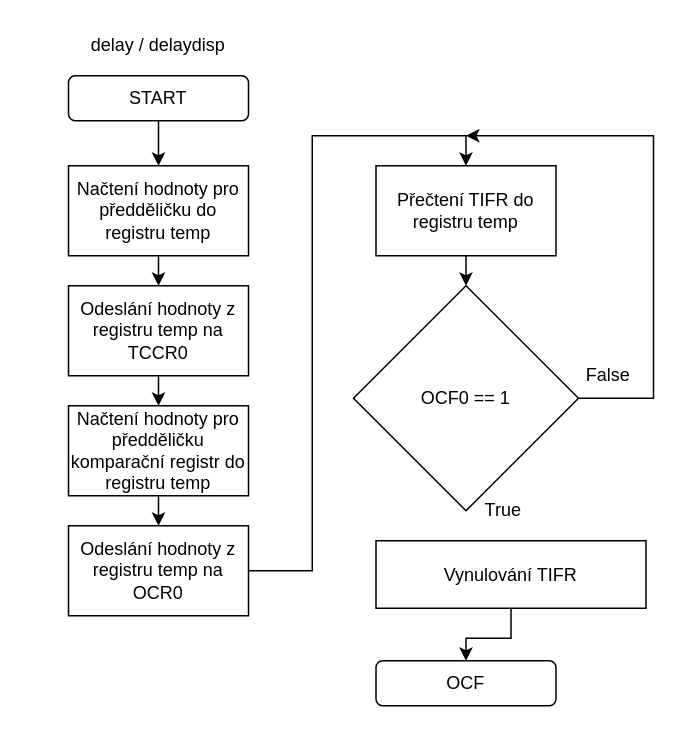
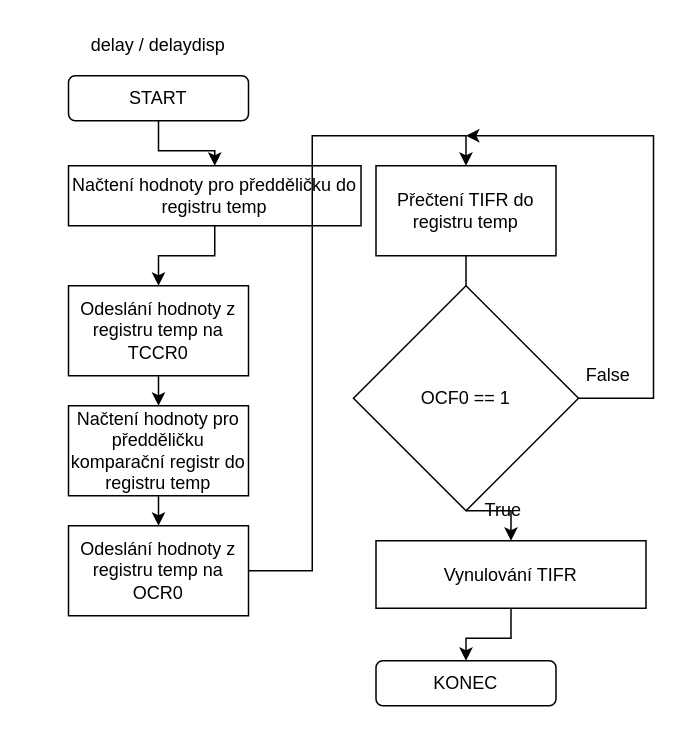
node "Načtení hodnoty pro předděličku do registru temp": size 180x90 -> 293x60
edge "Přečtení TIFR do registru temp" -> "OCF0 == 1": arrowhead classic -> none
edge "OCF0 == 1" -> "Vynulování TIFR": added
node "OCF": label "OCF" -> "KONEC"
